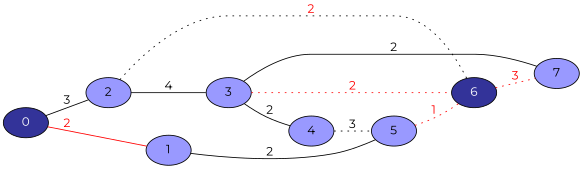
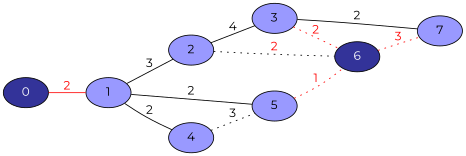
edge "2" -- "0": now "2" -- "1"
edge "3" -- "4": now "1" -- "4"
